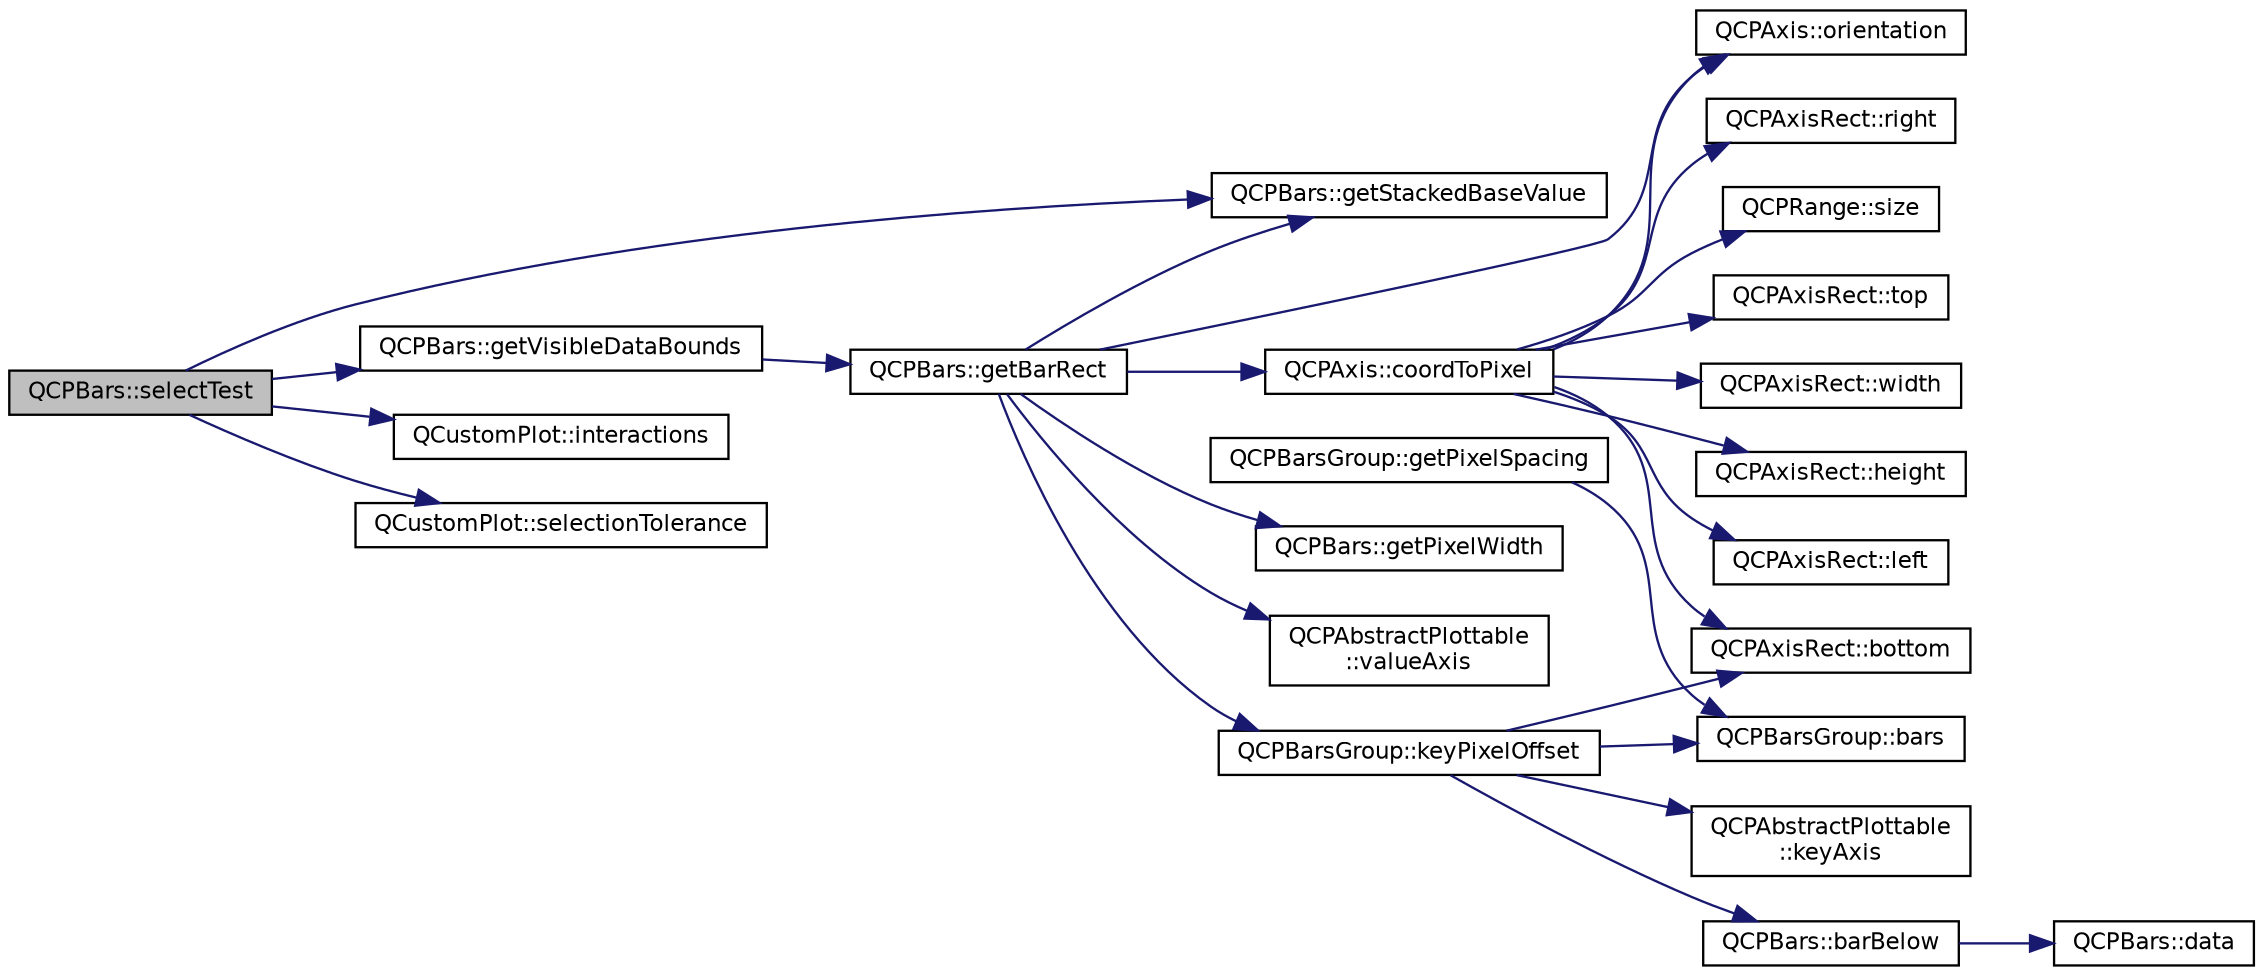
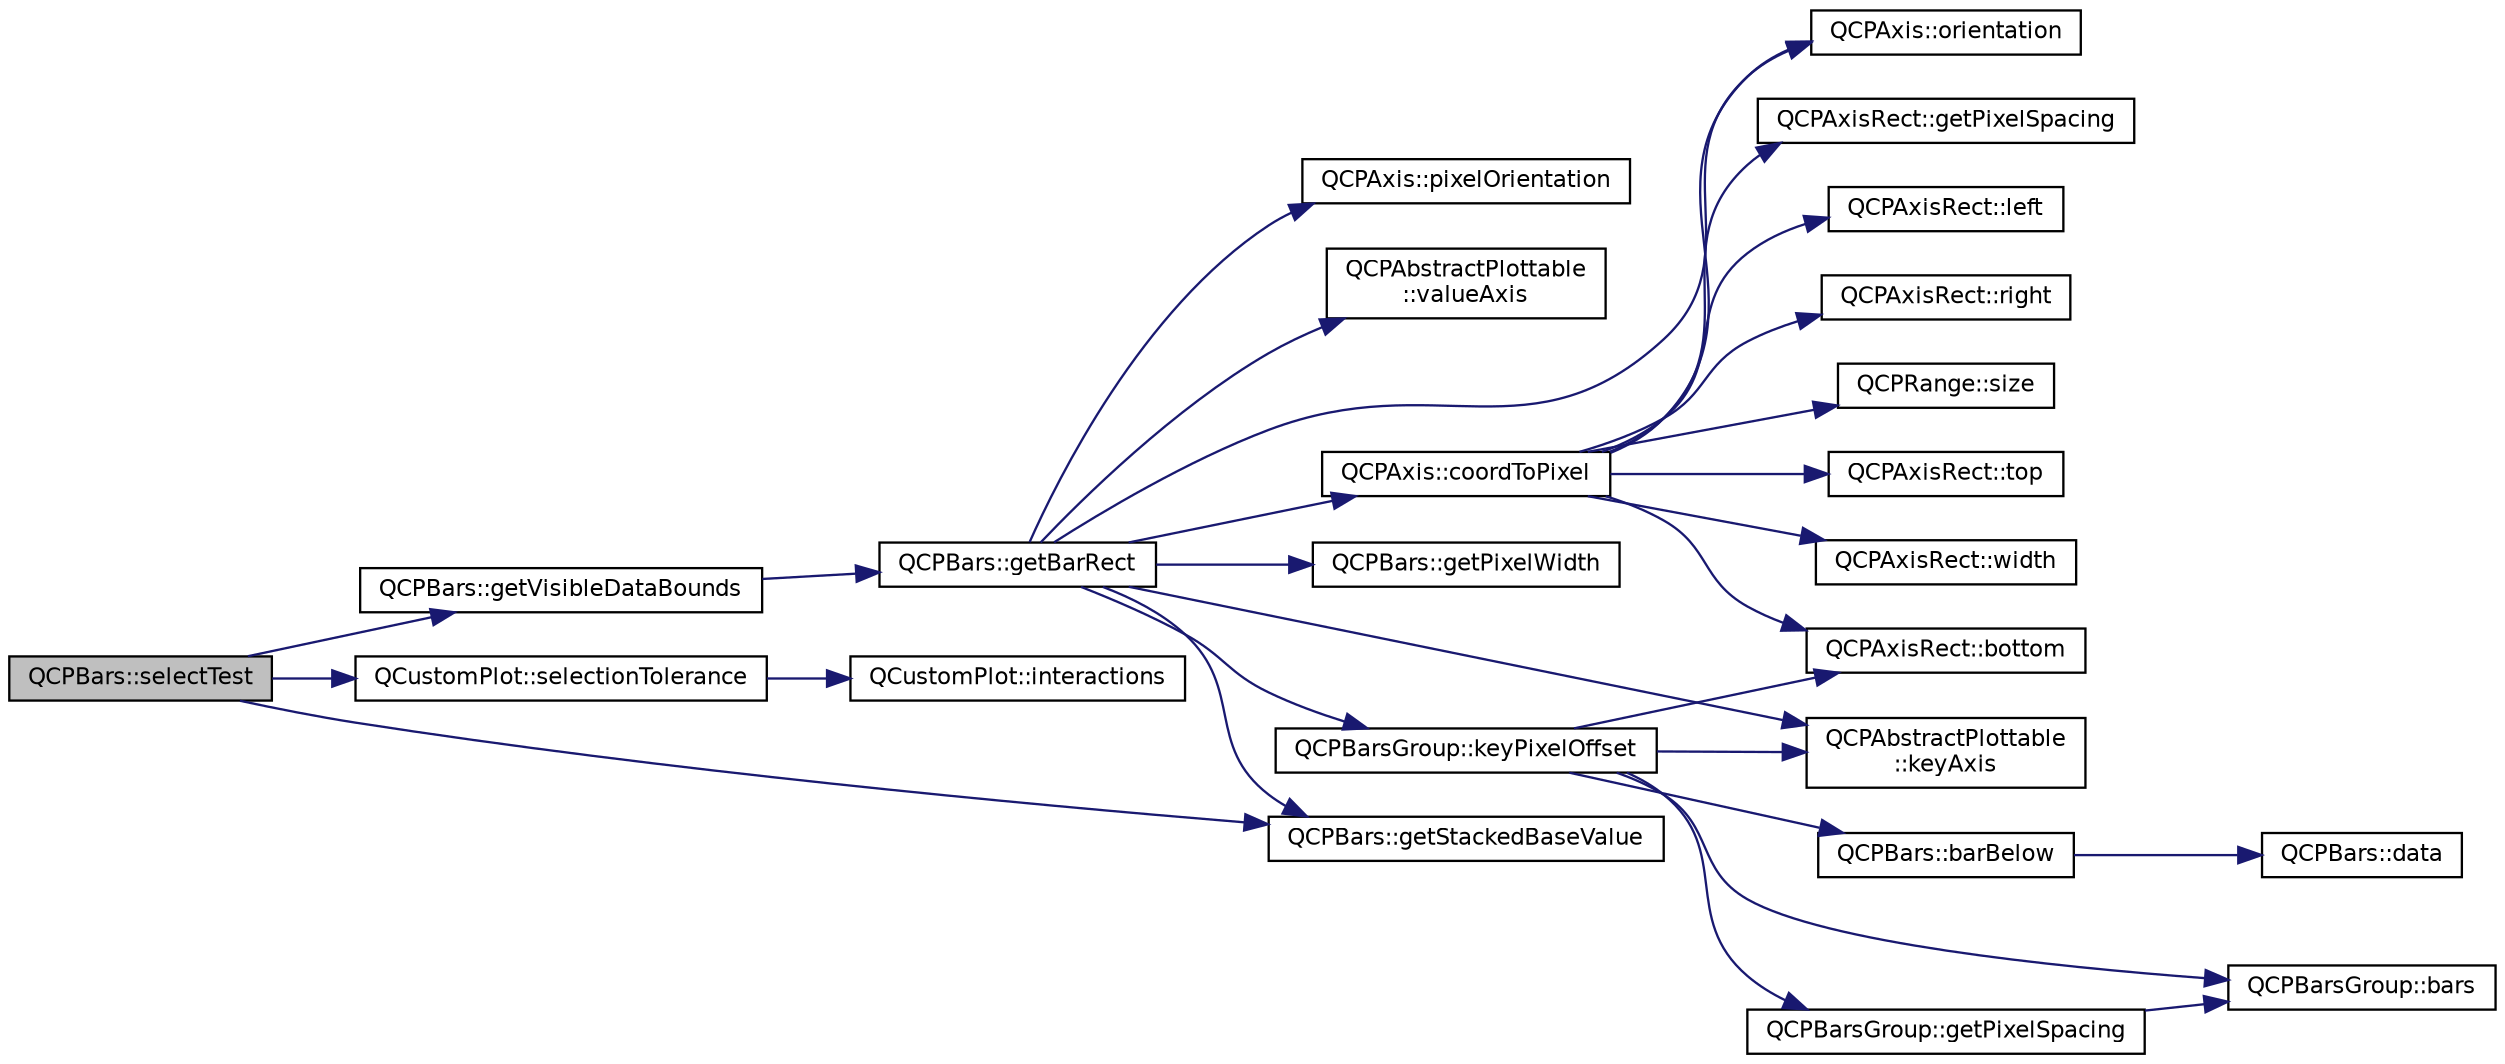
node "QCPAxis::pixelOrientation": added
edge "QCPBars::selectTest" -> "QCustomPlot::interactions": now "QCustomPlot::selectionTolerance" -> "QCustomPlot::interactions"
node "QCPAxisRect::height": label "QCPAxisRect::height" -> "QCPAxisRect::getPixelSpacing"
edge "QCPBars::getBarRect" -> "QCPAbstractPlottable ::keyAxis": added
edge "QCPBarsGroup::keyPixelOffset" -> "QCPBarsGroup::getPixelSpacing": added
